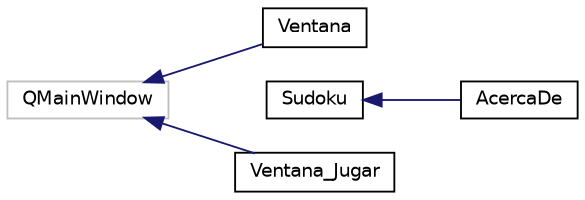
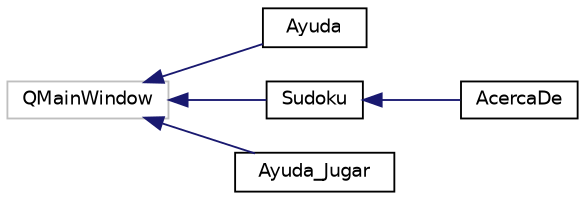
node "Ventana": label "Ventana" -> "Ayuda"
edge "Sudoku" -> "QMainWindow": added
node "Ventana_Jugar": label "Ventana_Jugar" -> "Ayuda_Jugar"
